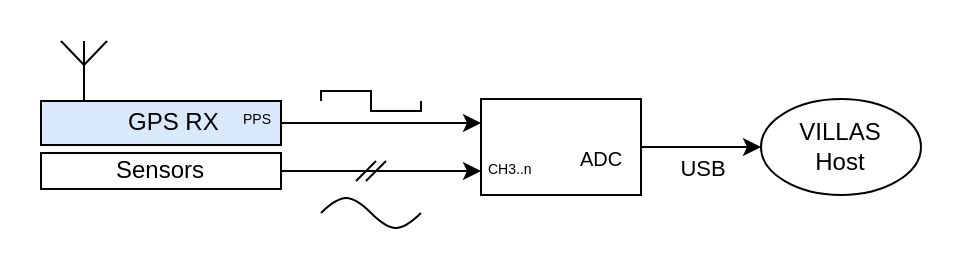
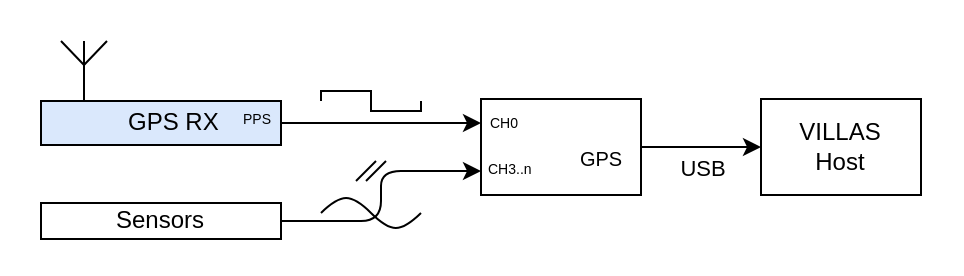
node "CH0": added
node "VILLAS Host": shape ellipse -> rectangle
node "ADC": label "ADC" -> "GPS"
node "Sensors": moved (161, 171) -> (161, 221)
